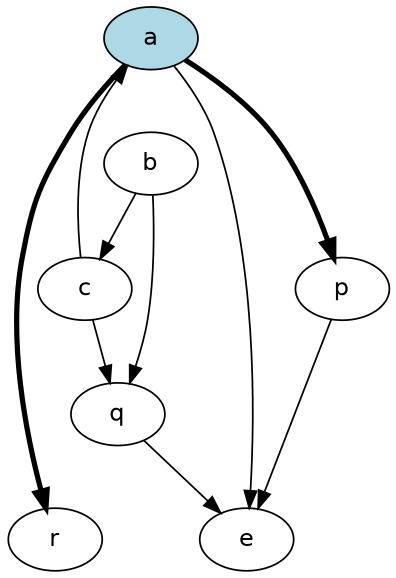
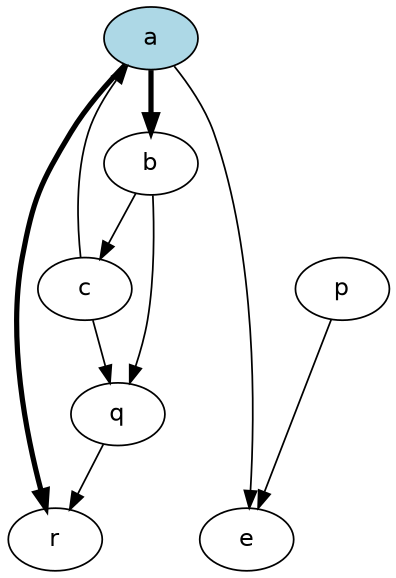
edge "a" -> "p": now "a" -> "b"
edge "q" -> "e": now "q" -> "r"
